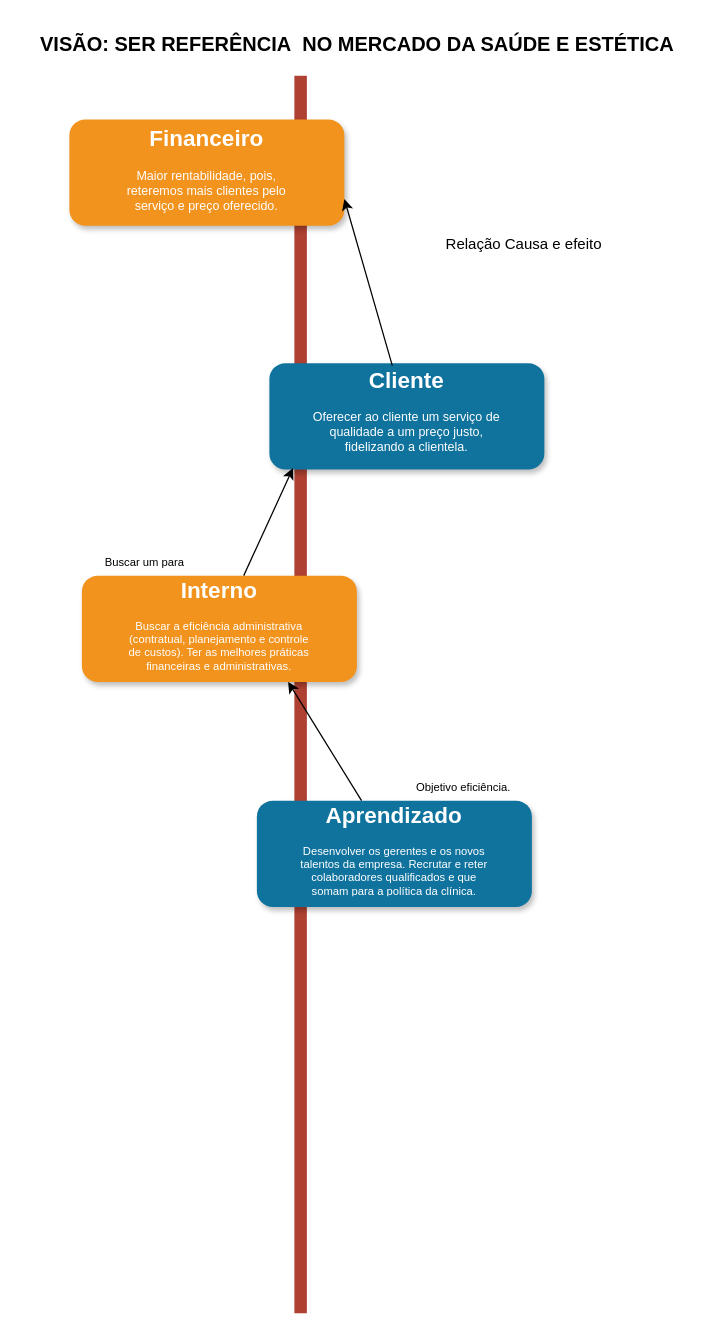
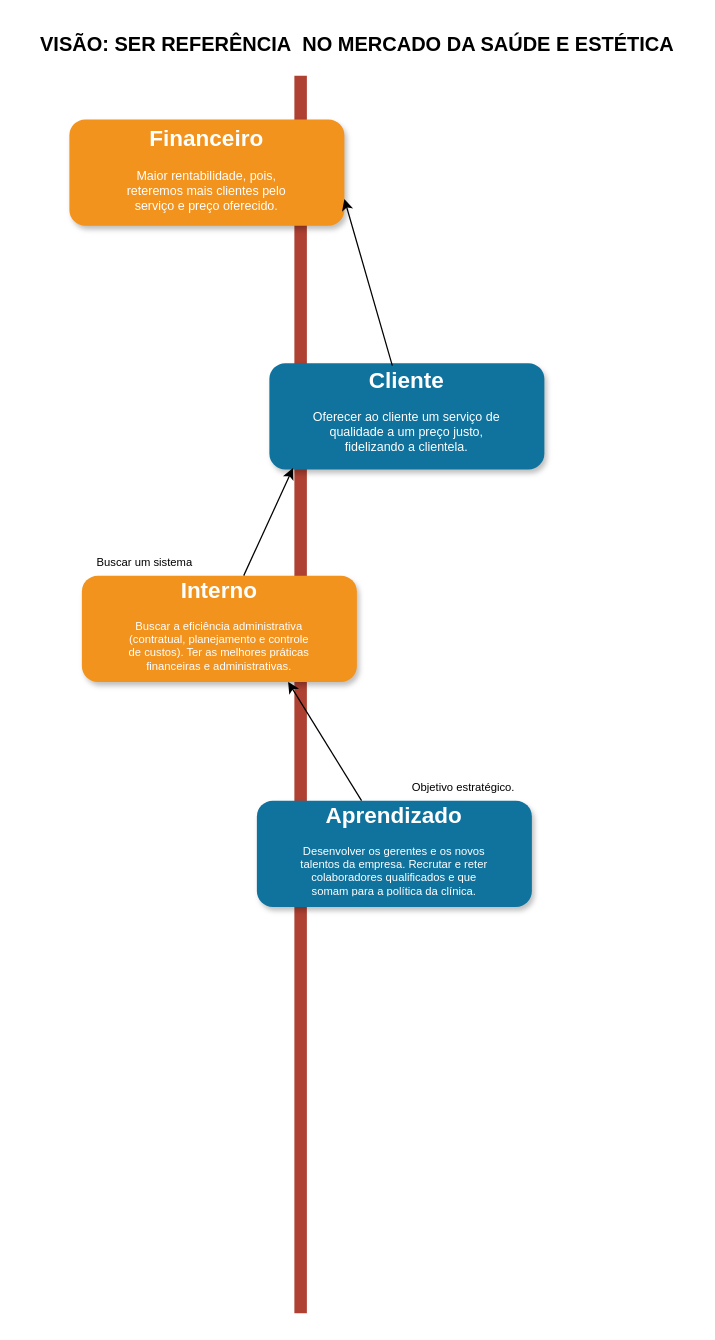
node "Relação Causa e efeito": removed
node "Buscar um para": label "Buscar um para" -> "Buscar um sistema"
node "Objetivo eficiência.": label "Objetivo eficiência." -> "Objetivo estratégico."
